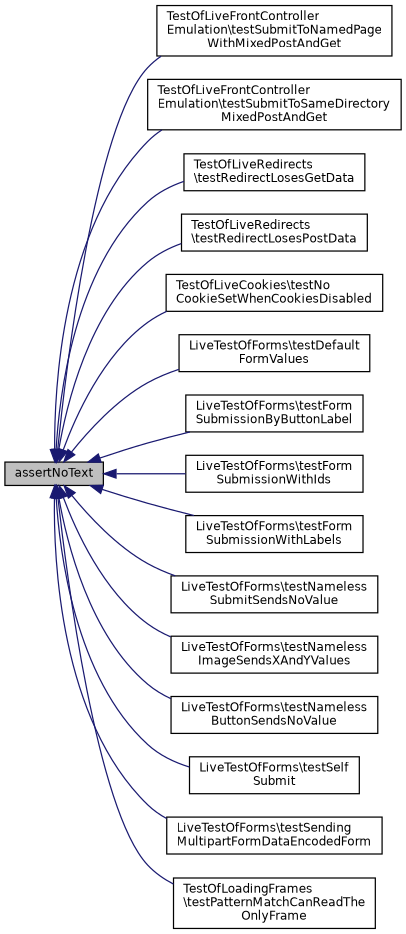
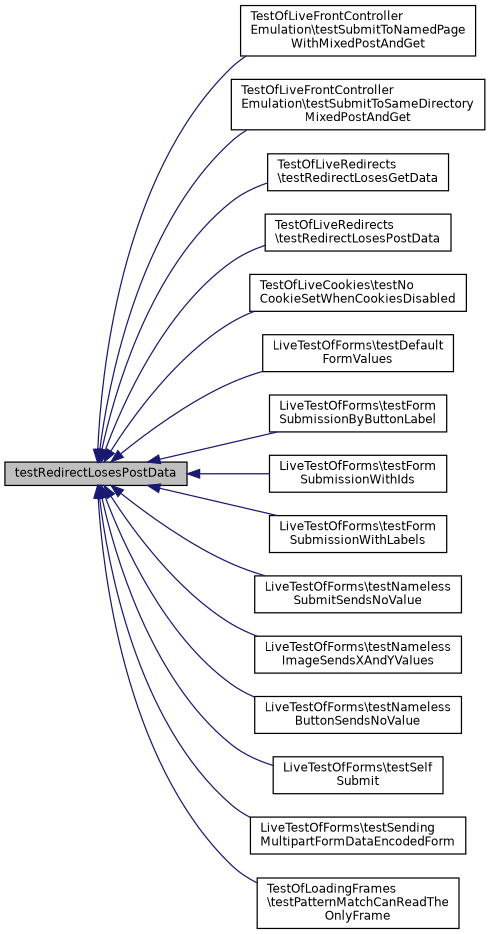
node "assertNoText": label "assertNoText" -> "testRedirectLosesPostData"
